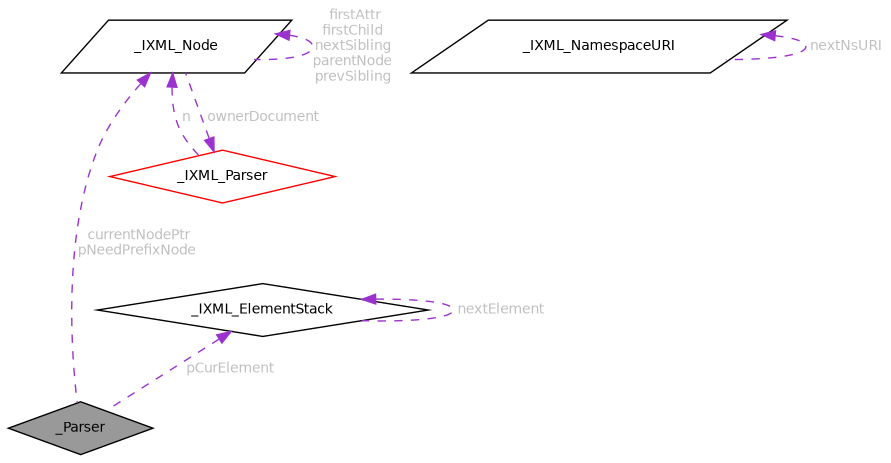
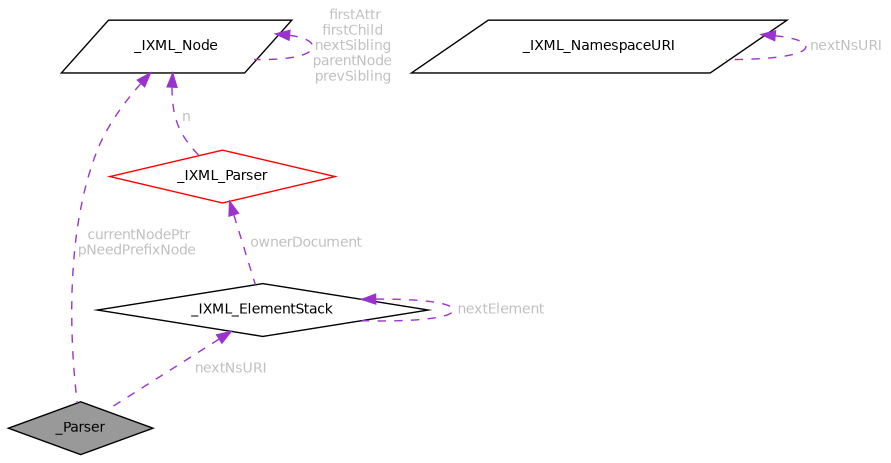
edge "_IXML_Node" -> "_IXML_Parser": now "_IXML_ElementStack" -> "_IXML_Parser"
edge "_Parser" -> "_IXML_ElementStack": label " pCurElement" -> " nextNsURI"
